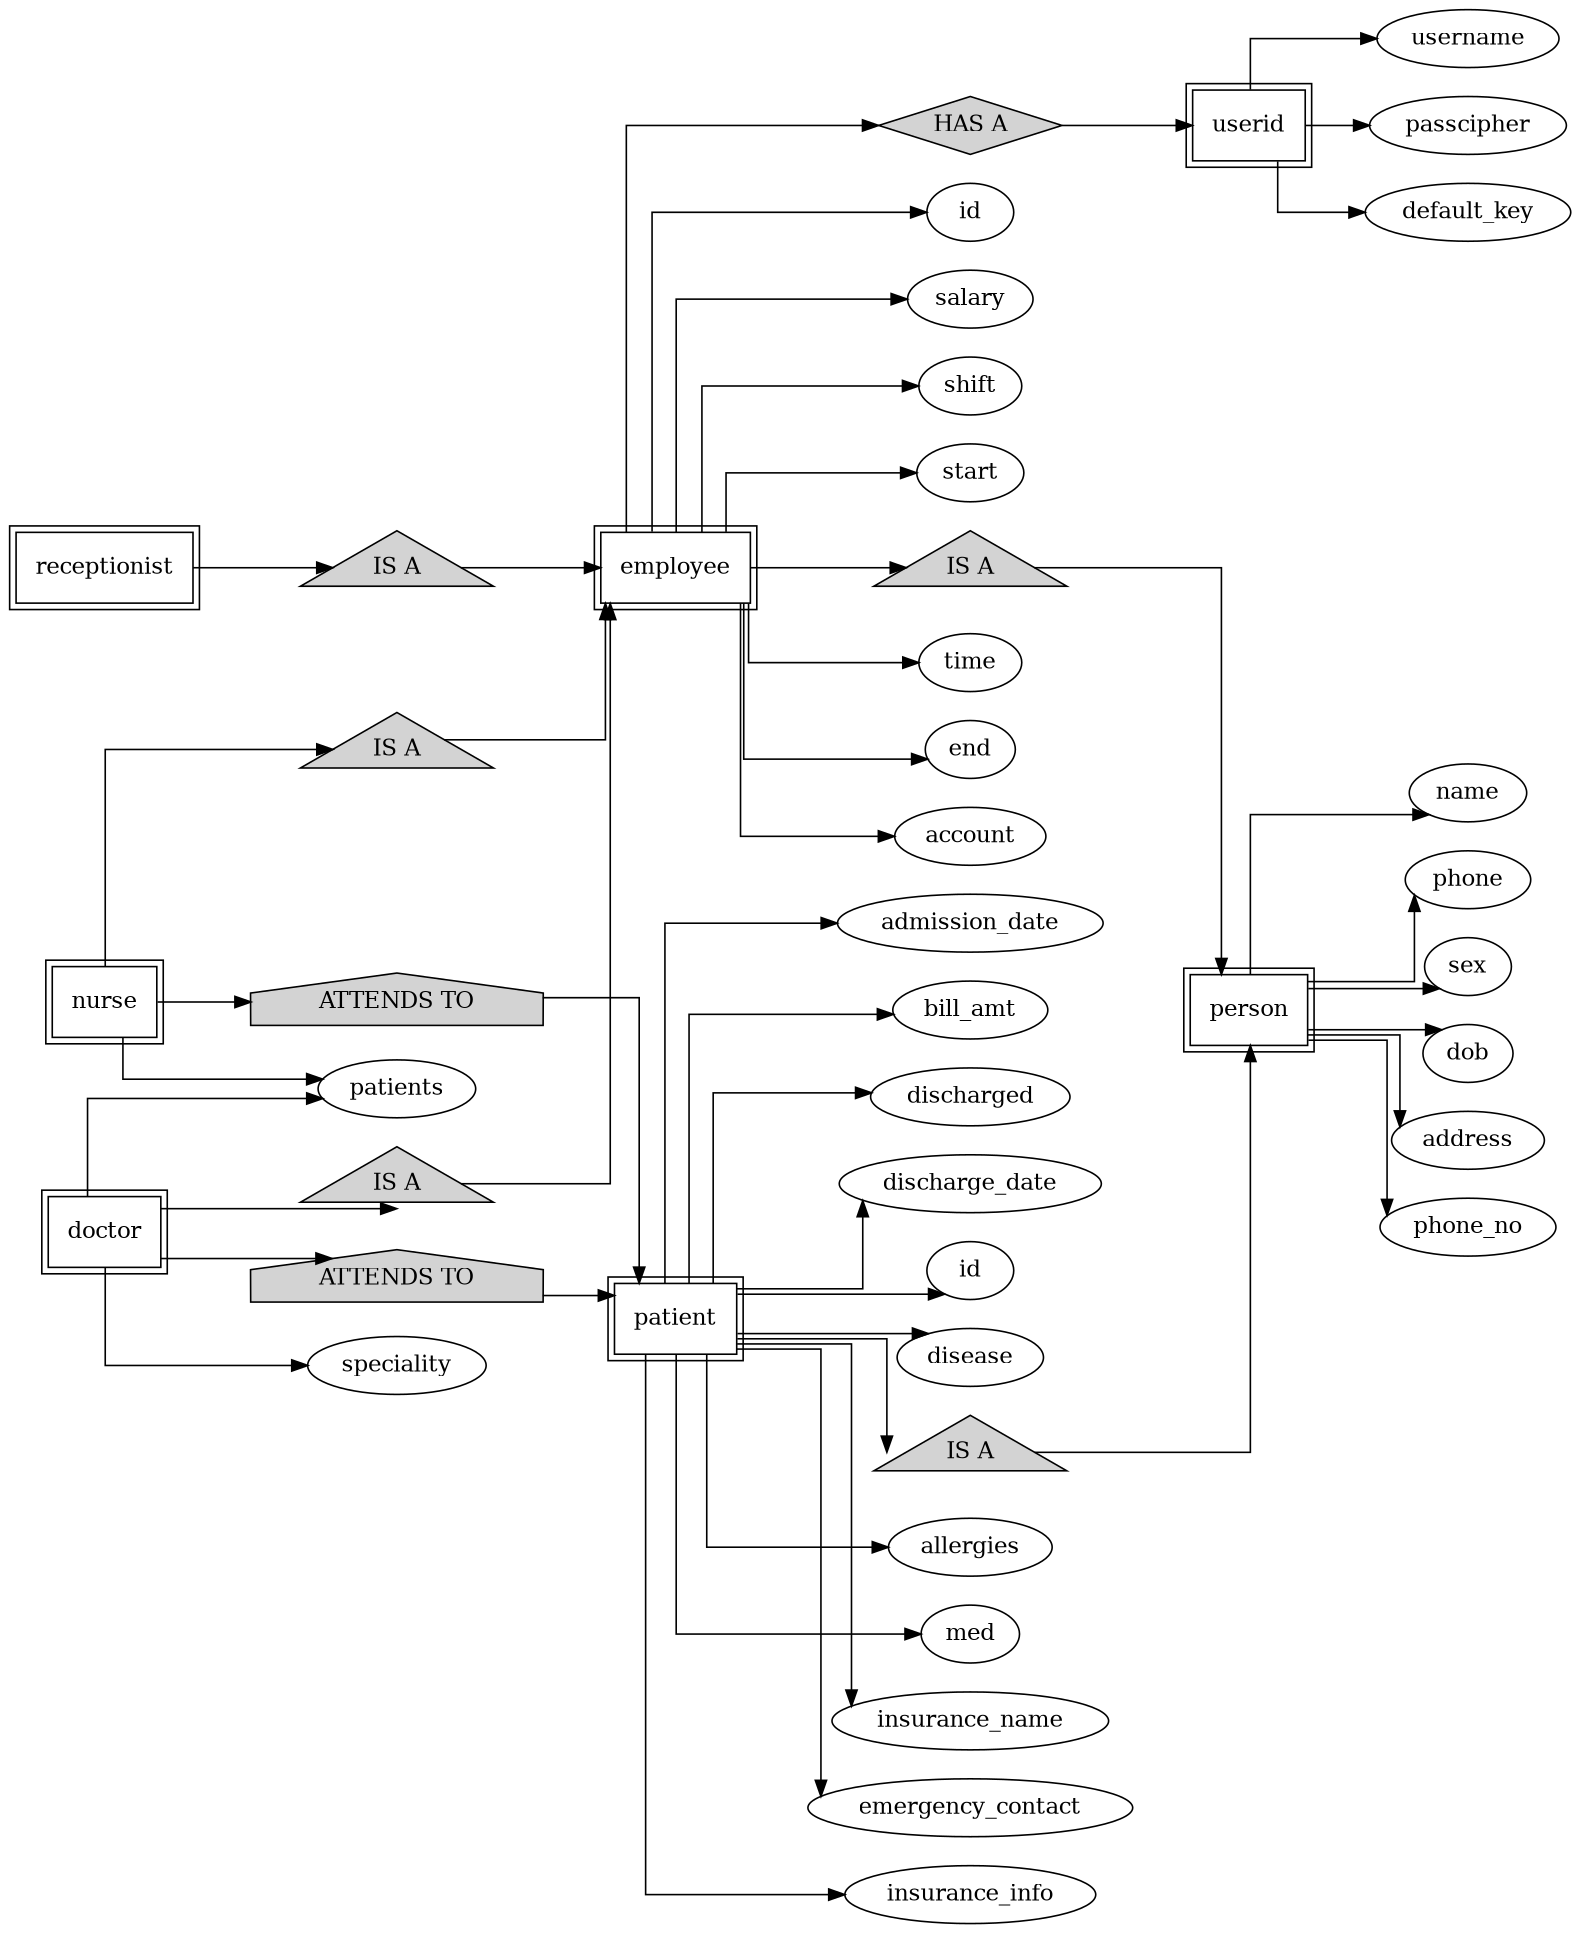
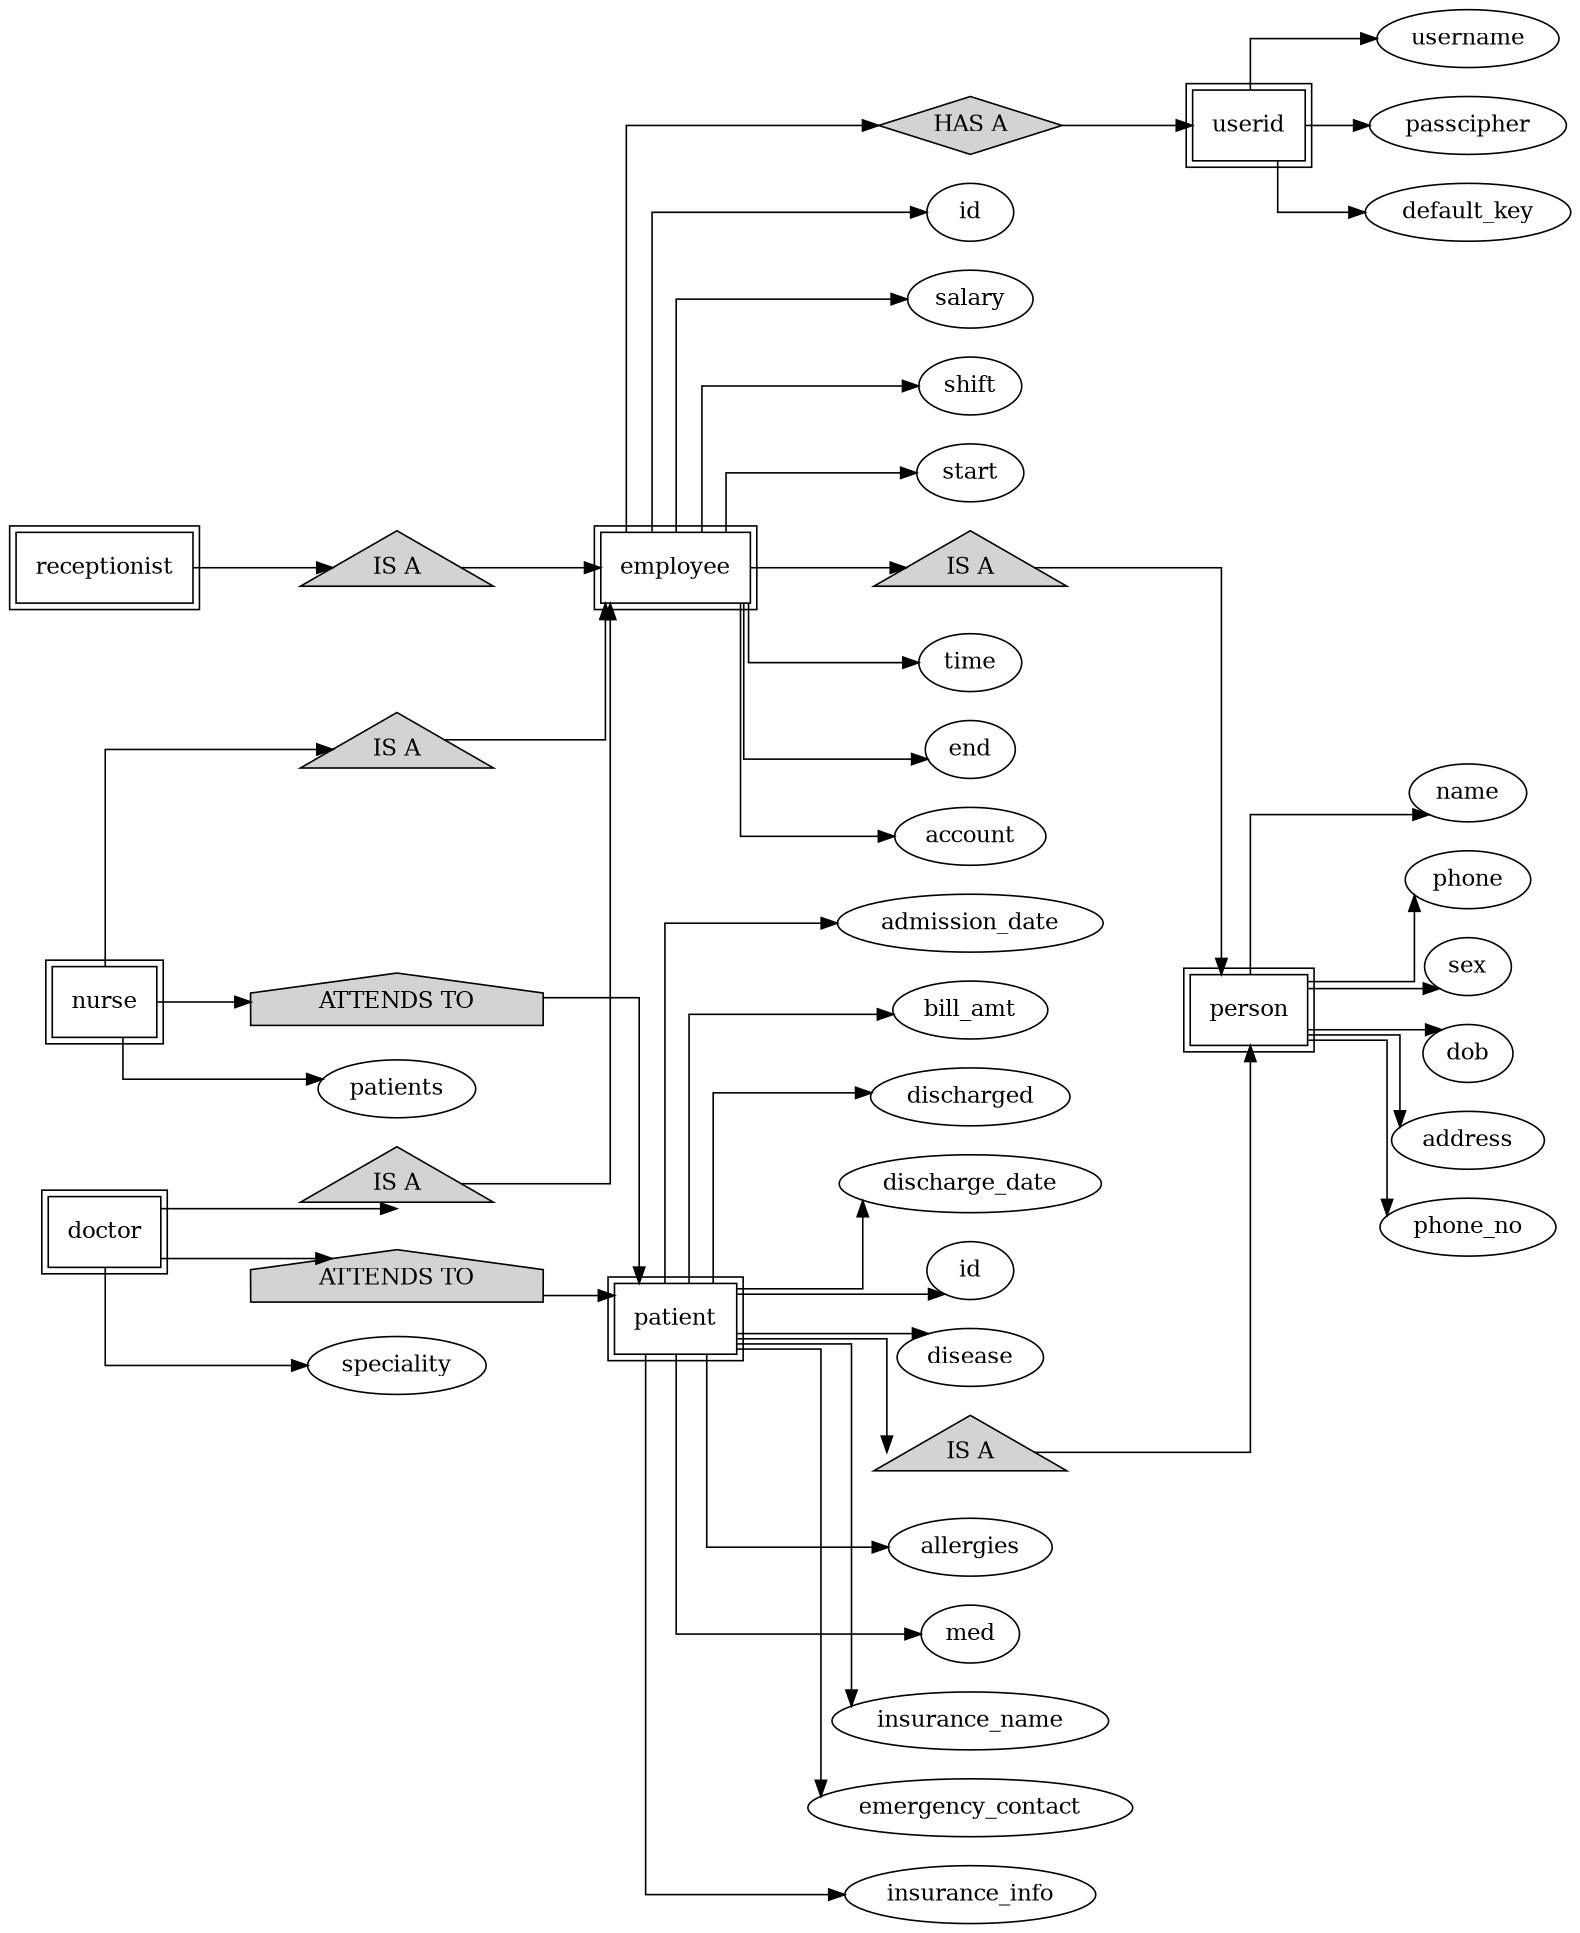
edge "doctor" -> "patients": removed
